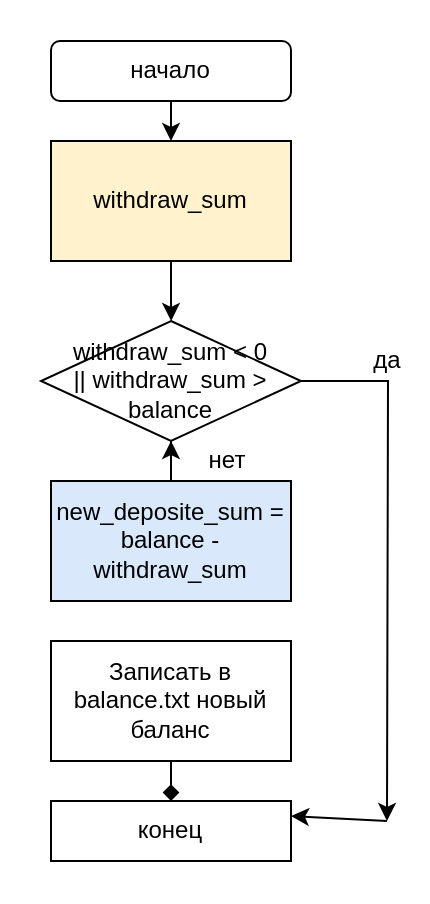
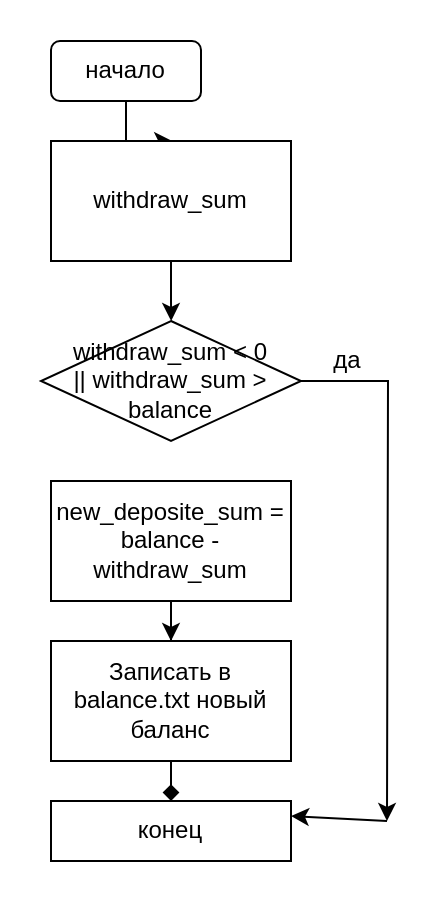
node "начало": size 240x60 -> 150x60
node "withdraw_sum": fillcolor #fff2cc -> #ffffff
node "да": moved (387, 361) -> (347, 361)
edge "new_deposite_sum = balance - withdraw_sum" -> "withdraw_sum < 0 || withdraw_sum > balance": now "new_deposite_sum = balance - withdraw_sum" -> "Записать в balance.txt новый баланс"
node "нет": removed
node "new_deposite_sum = balance - withdraw_sum": fillcolor #dae8fc -> #ffffff
